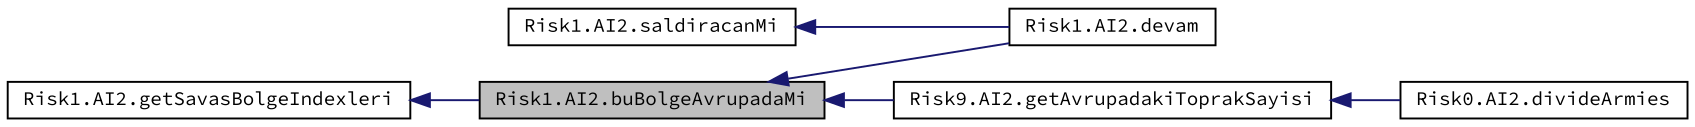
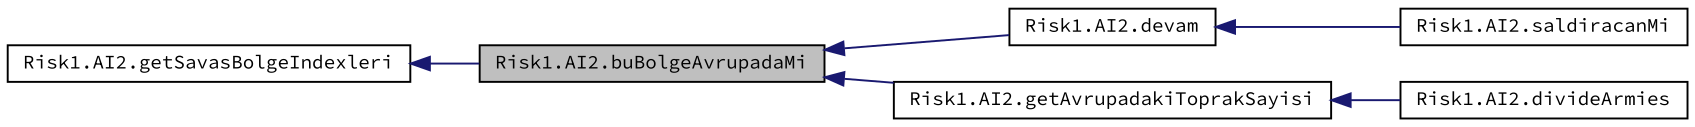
edge "Risk1.AI2.devam" -> "Risk1.AI2.saldiracanMi": reversed
node "Risk9.AI2.getAvrupadakiToprakSayisi": label "Risk9.AI2.getAvrupadakiToprakSayisi" -> "Risk1.AI2.getAvrupadakiToprakSayisi"
node "Risk0.AI2.divideArmies": label "Risk0.AI2.divideArmies" -> "Risk1.AI2.divideArmies"
